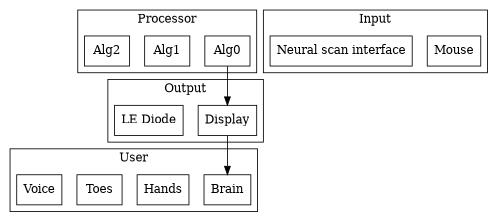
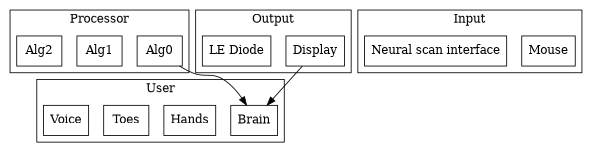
edge "Alg0" -> "Display": now "Alg0" -> "Brain"
